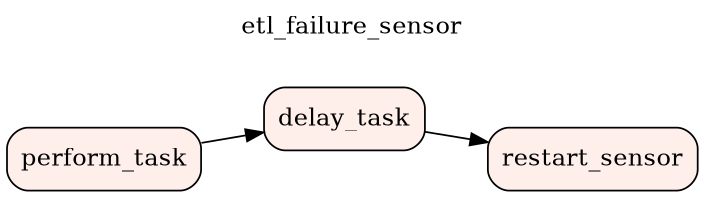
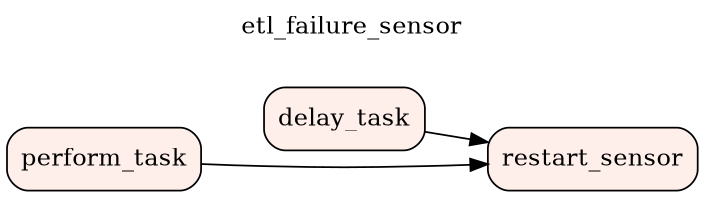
edge "perform_task" -> "delay_task": now "perform_task" -> "restart_sensor"
